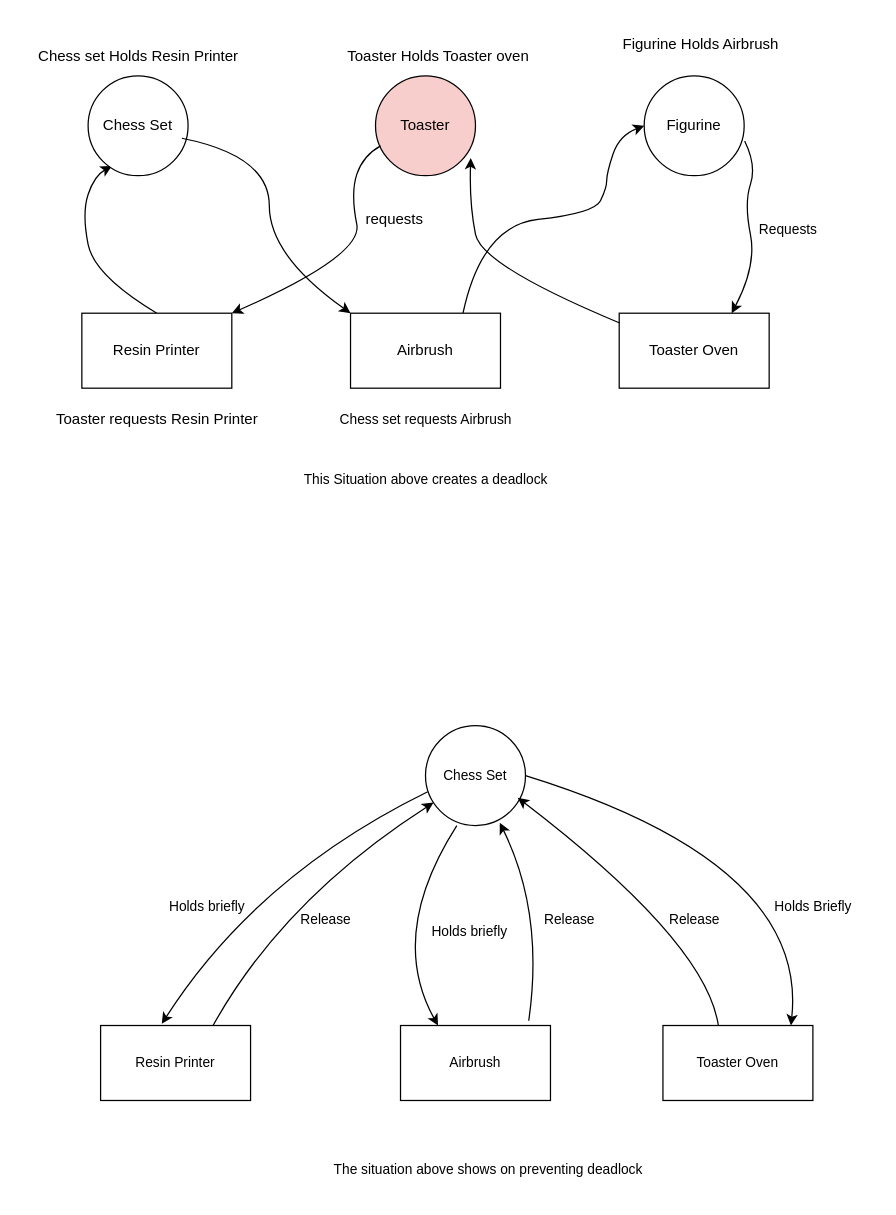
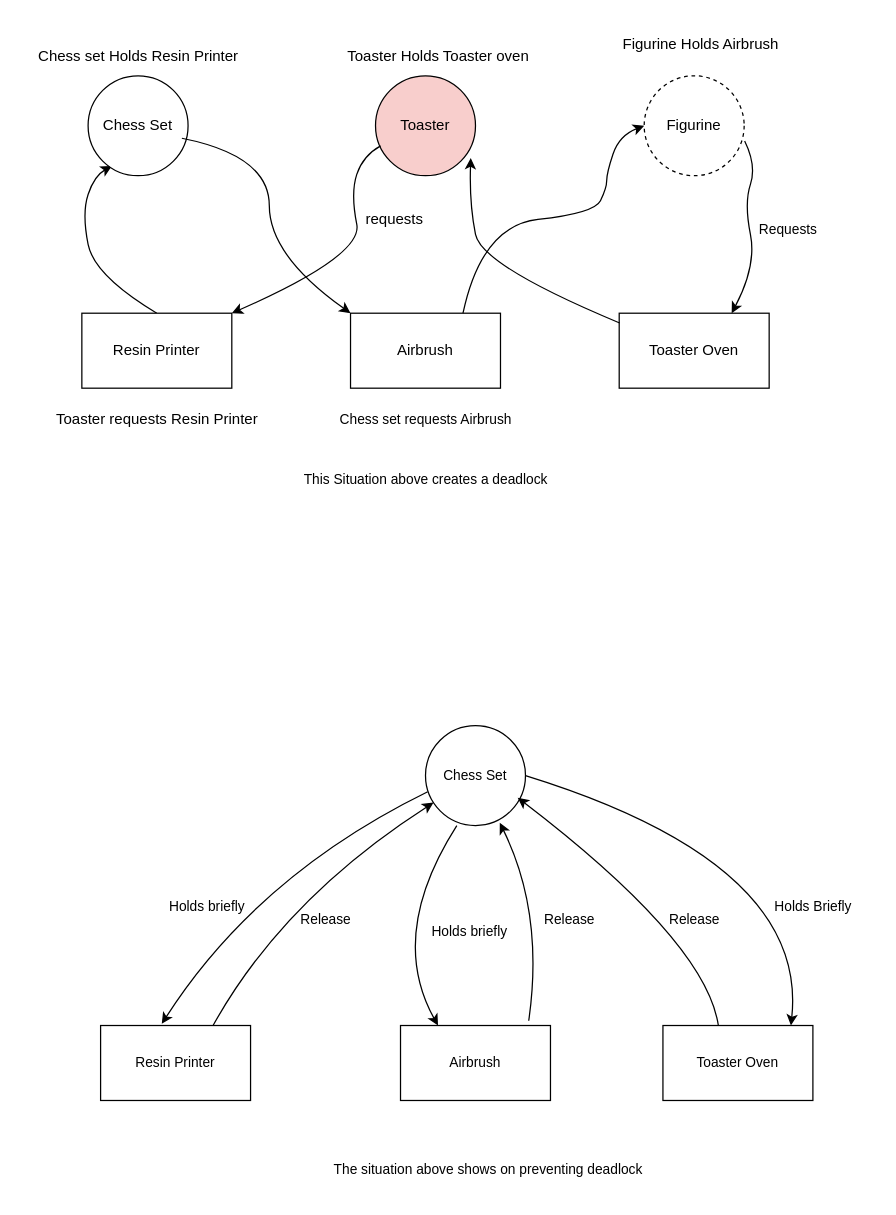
node "Figurine": style solid -> dashed
